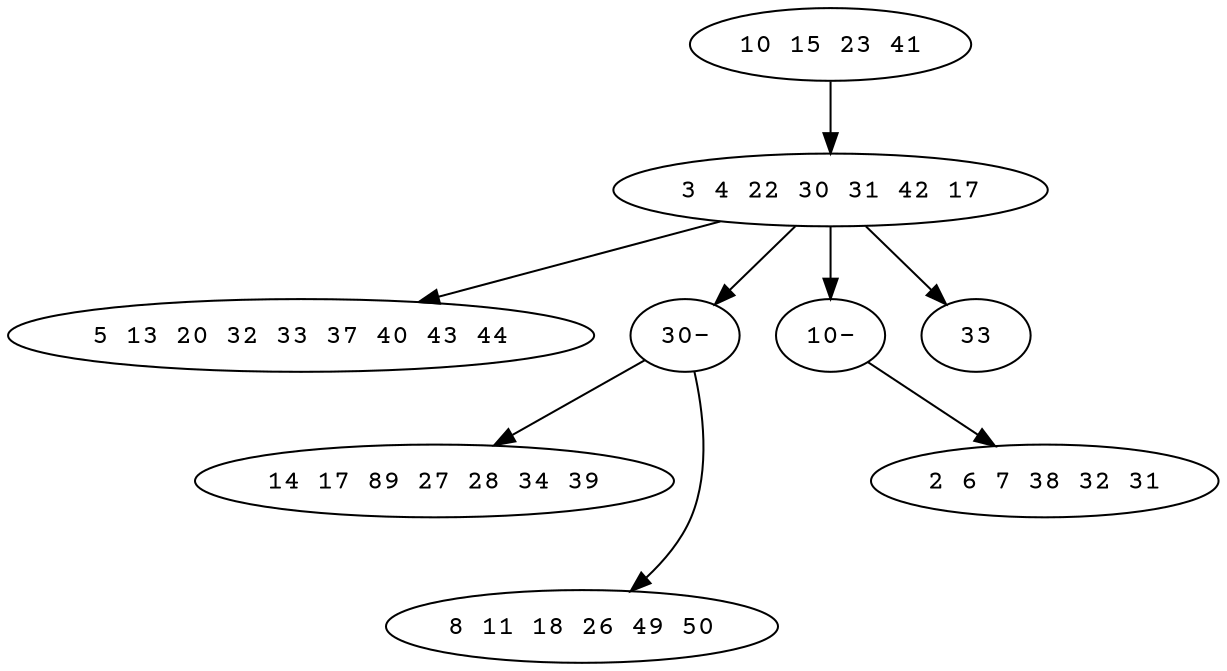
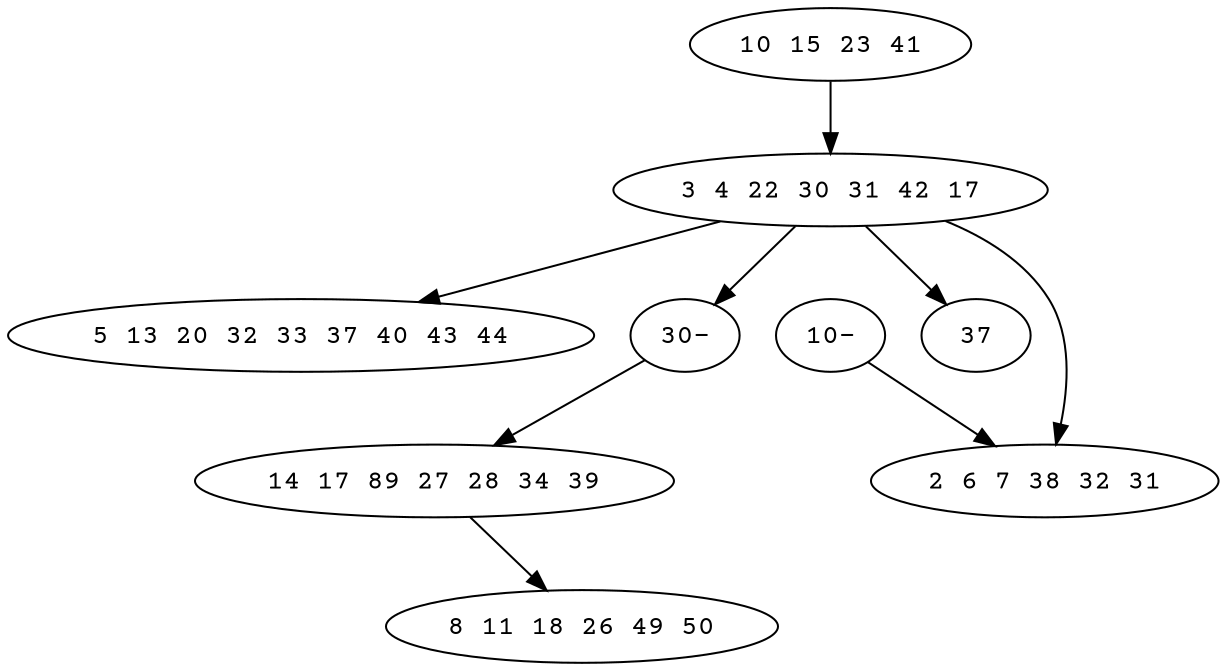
edge "3 4 22 30 31 42 17" -> "10-": now "3 4 22 30 31 42 17" -> "2 6 7 38 32 31"
node "33": label "33" -> "37"
edge "30-" -> "8 11 18 26 49 50": now "14 17 89 27 28 34 39" -> "8 11 18 26 49 50"
